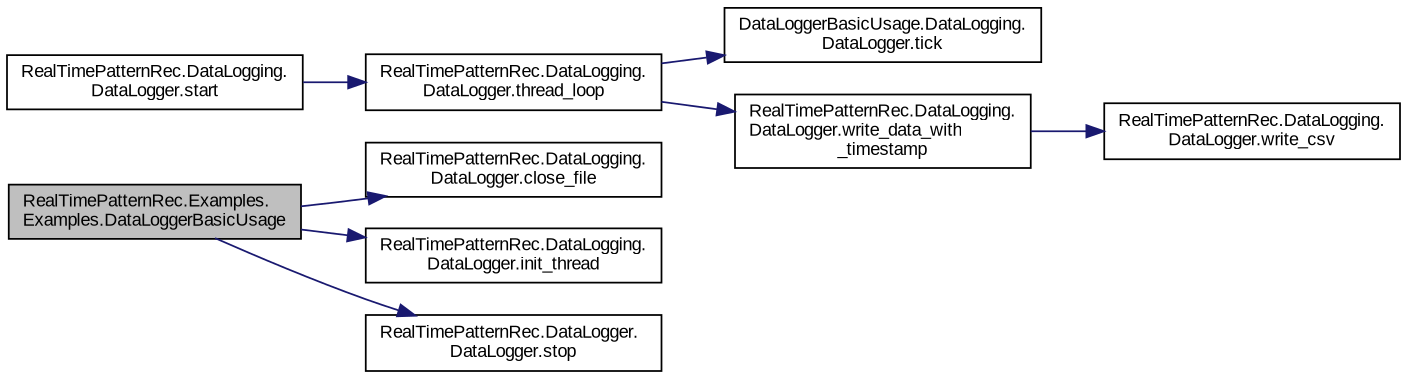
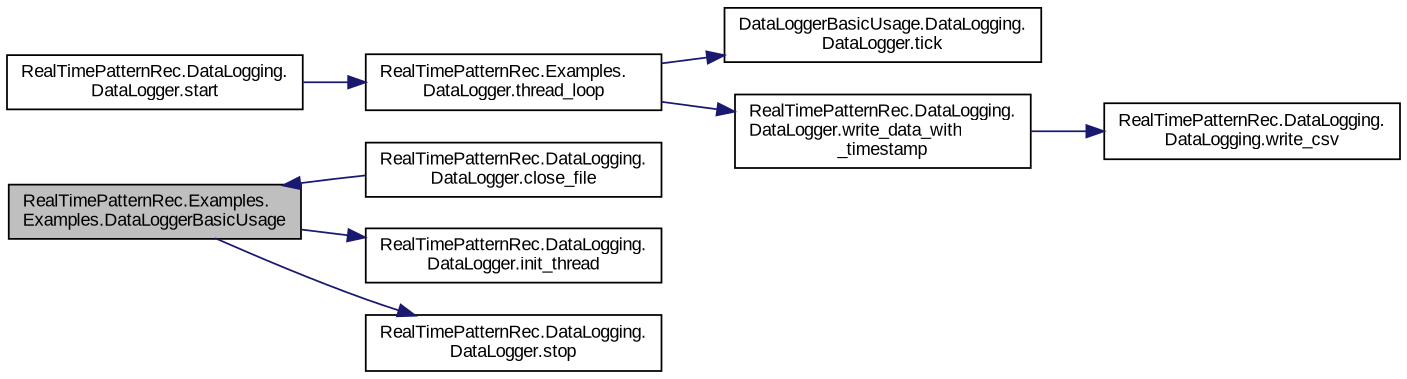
node "RealTimePatternRec.DataLogging. DataLogger.thread_loop": label "RealTimePatternRec.DataLogging. DataLogger.thread_loop" -> "RealTimePatternRec.Examples. DataLogger.thread_loop"
node "RealTimePatternRec.DataLogging. DataLogger.write_csv": label "RealTimePatternRec.DataLogging. DataLogger.write_csv" -> "RealTimePatternRec.DataLogging. DataLogging.write_csv"
edge "RealTimePatternRec.Examples. Examples.DataLoggerBasicUsage" -> "RealTimePatternRec.DataLogging. DataLogger.close_file": reversed
node "RealTimePatternRec.DataLogger. DataLogger.stop": label "RealTimePatternRec.DataLogger. DataLogger.stop" -> "RealTimePatternRec.DataLogging. DataLogger.stop"
